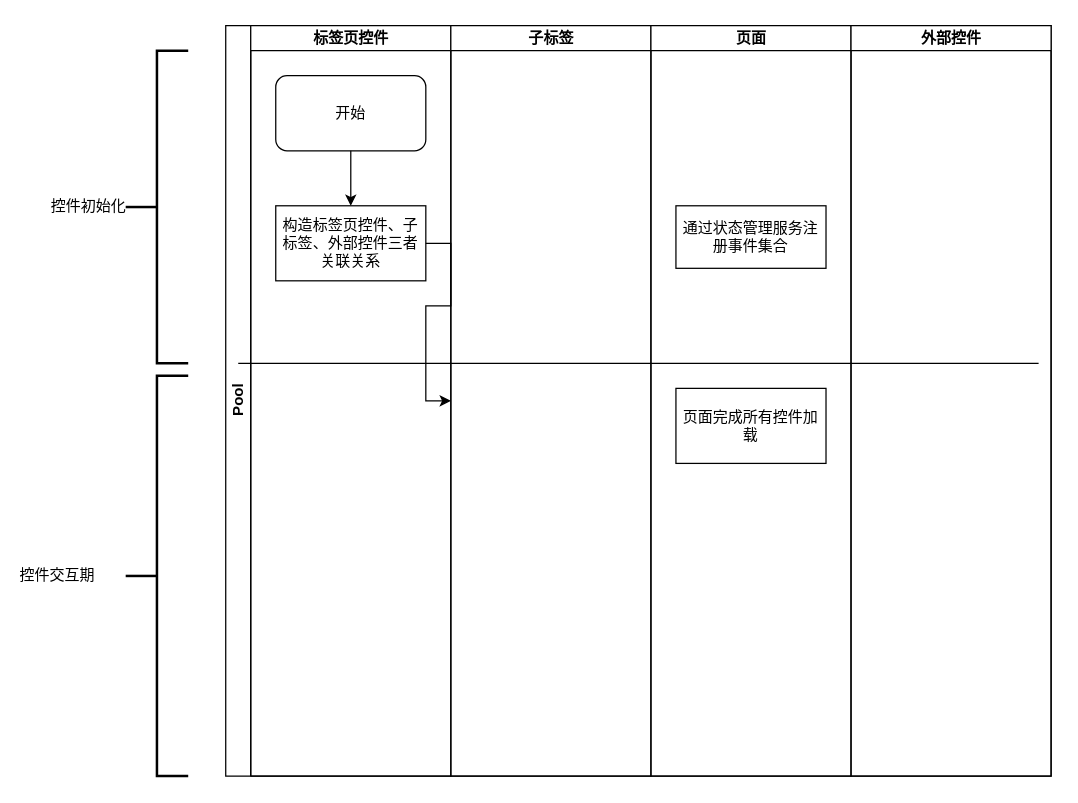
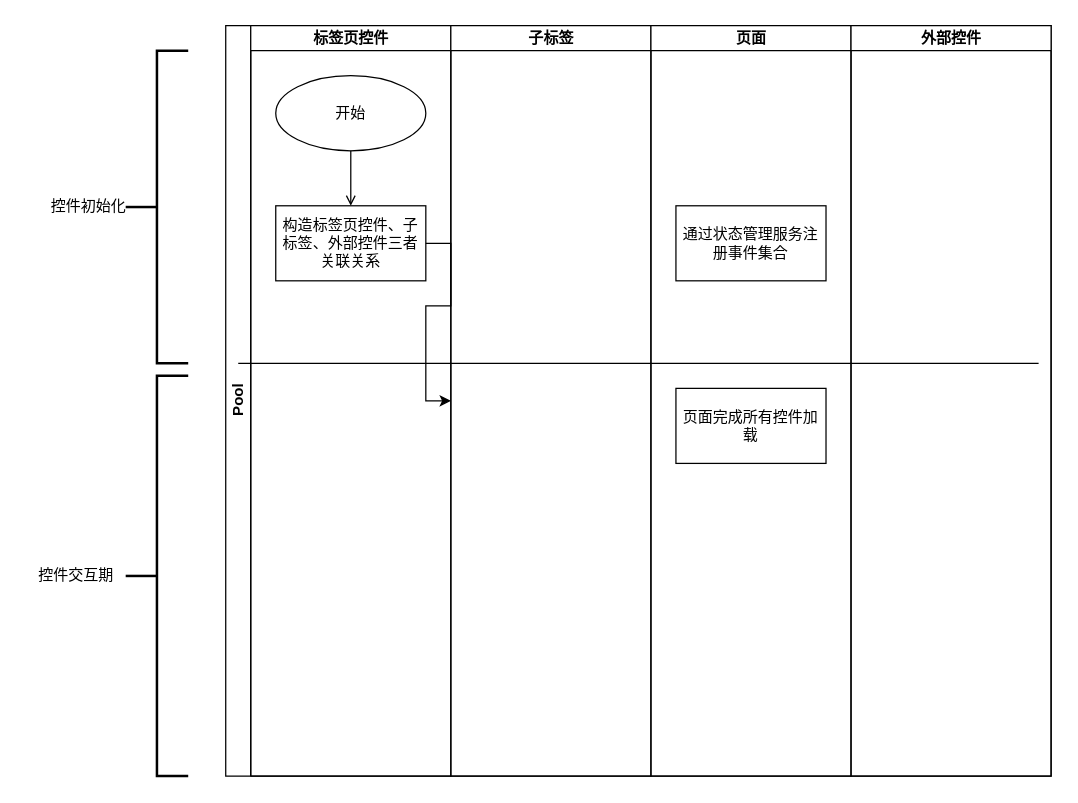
node "开始": shape rounded rectangle -> ellipse
edge "开始" -> "构造标签页控件、子标签、外部控件三者关联关系": arrowhead classic -> open
node "通过状态管理服务注册事件集合": size 150x63 -> 150x75
node "控件交互期": moved (57, 576) -> (76, 576)
